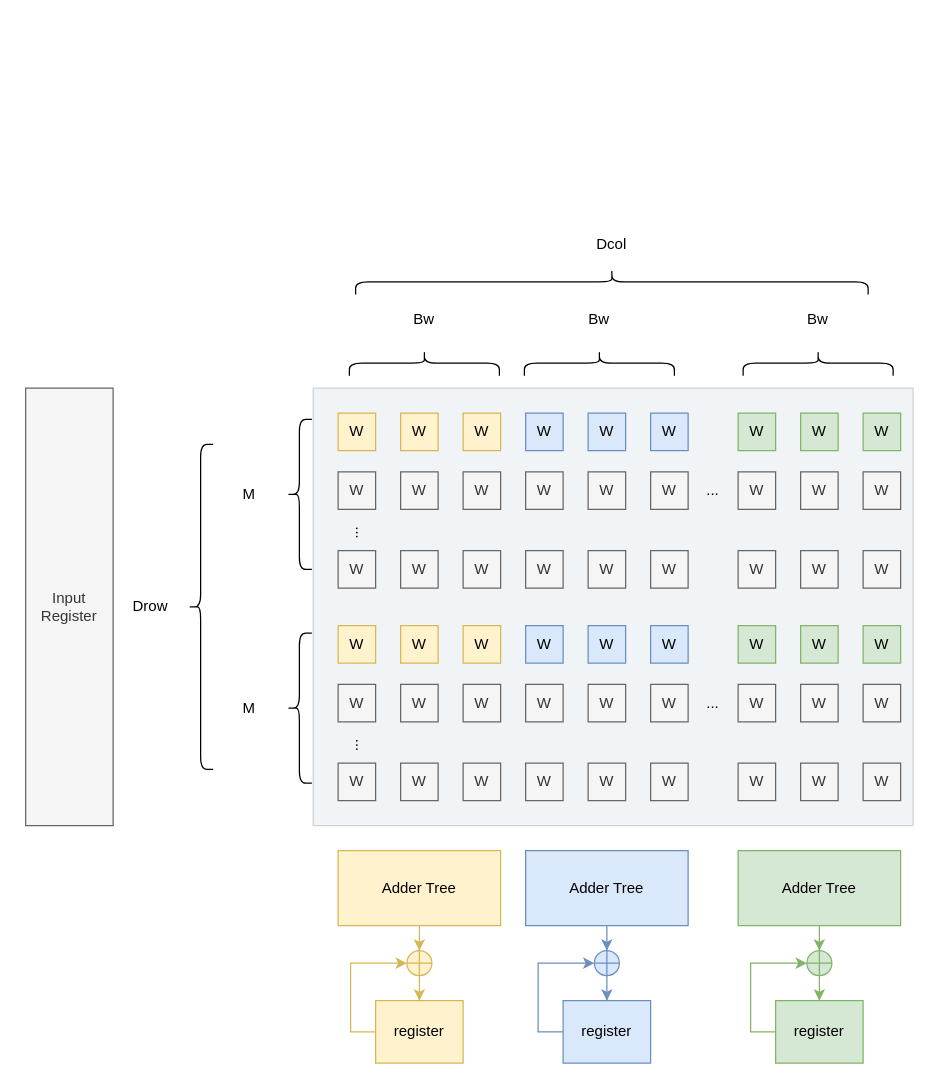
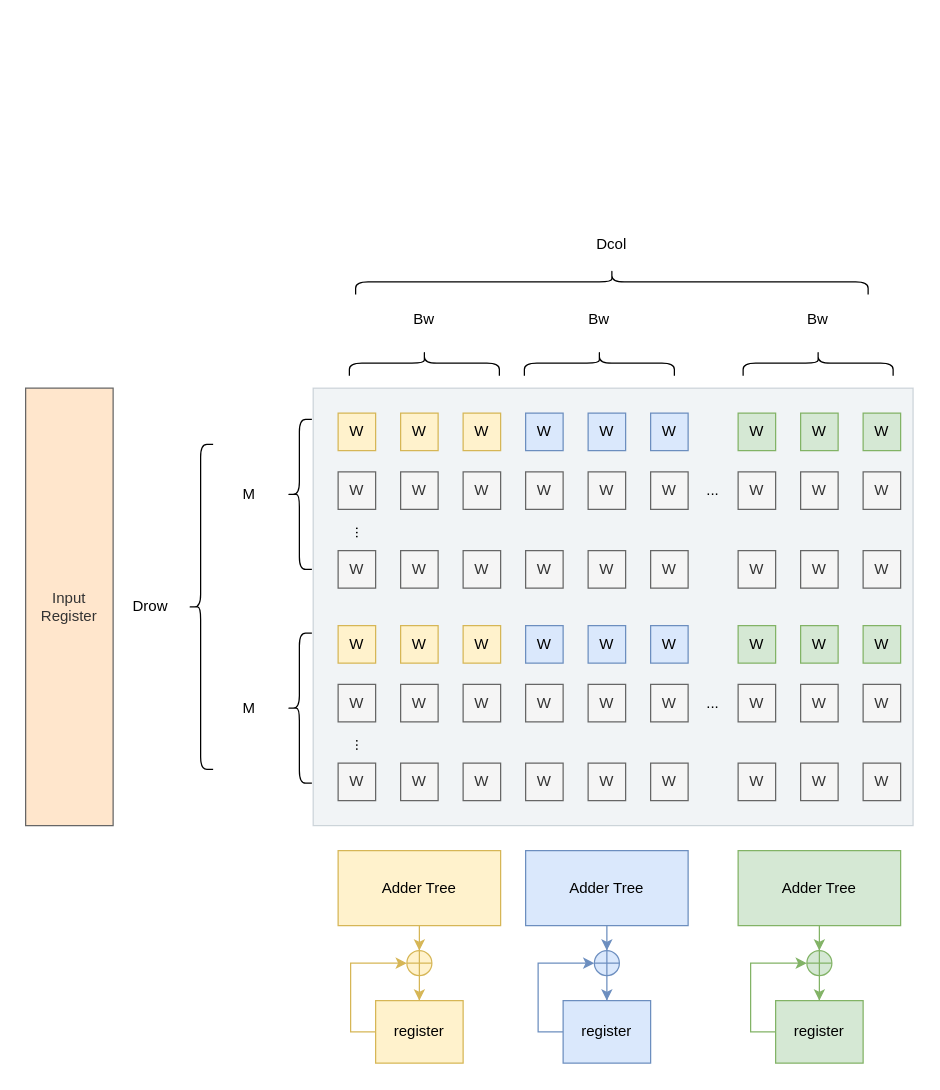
node "Input Register": fillcolor #f5f5f5 -> #ffe6cc
